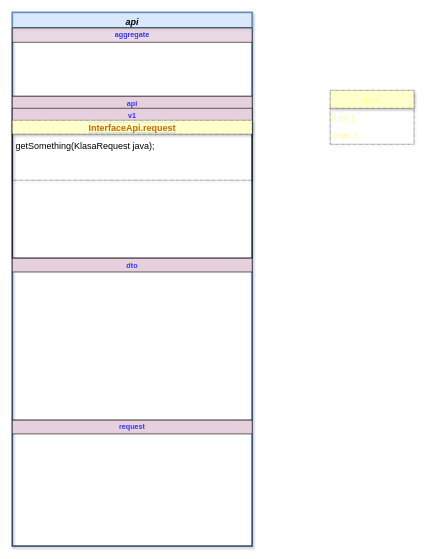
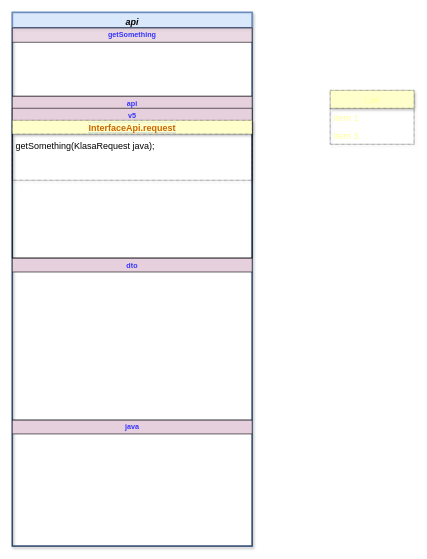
node "aggregate": label "aggregate" -> "getSomething"
node "Item": label "Item" -> "List"
node "v1": label "v1" -> "v5"
node "List 1": label "List 1" -> "Item 1"
node "request": label "request" -> "java"
